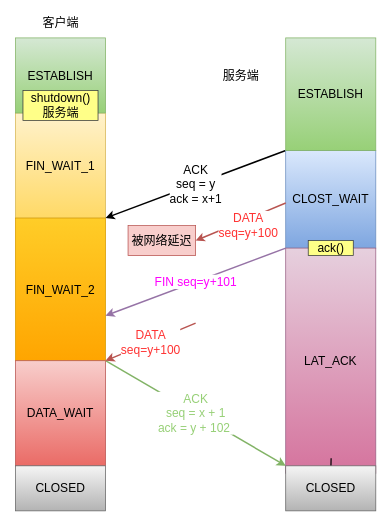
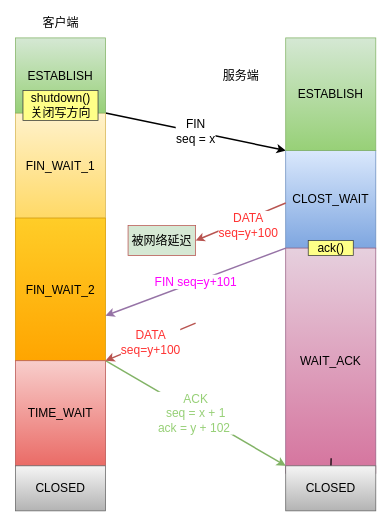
node "shutdown() 服务端": label "shutdown() 服务端" -> "shutdown() 关闭写方向"
edge "FIN_WAIT_1" -> "CLOST_WAIT": added, label "FIN seq = x"
edge "CLOST_WAIT" -> "FIN_WAIT_2": removed, label "ACK seq = y ack = x+1"
node "被网络延迟": fillcolor #f8cecc -> #d5e8d4
node "LAT_ACK": label "LAT_ACK" -> "WAIT_ACK"
node "DATA_WAIT": label "DATA_WAIT" -> "TIME_WAIT"
